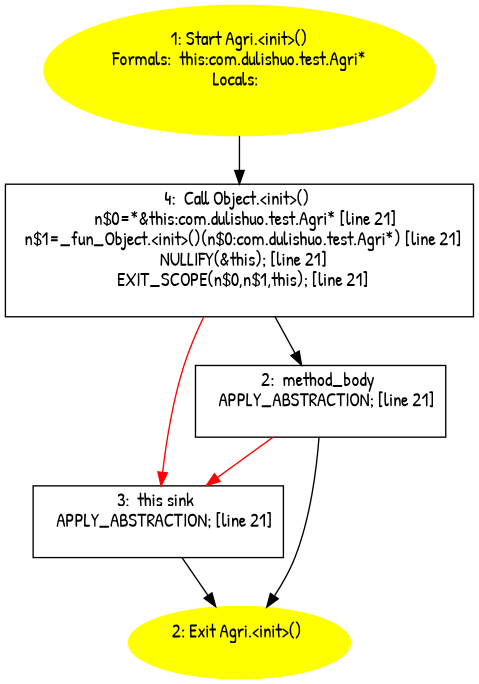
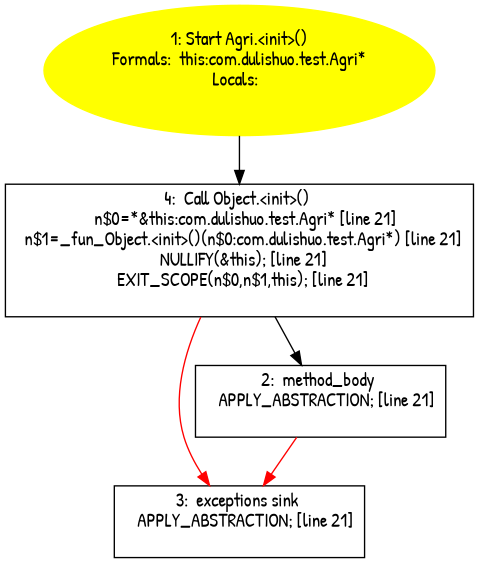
node "3:  this sink APPLY_ABSTRACTION; [line 21]": label "3:  this sink APPLY_ABSTRACTION; [line 21]" -> "3:  exceptions sink APPLY_ABSTRACTION; [line 21]"
node "2: Exit Agri.<init>()": removed
